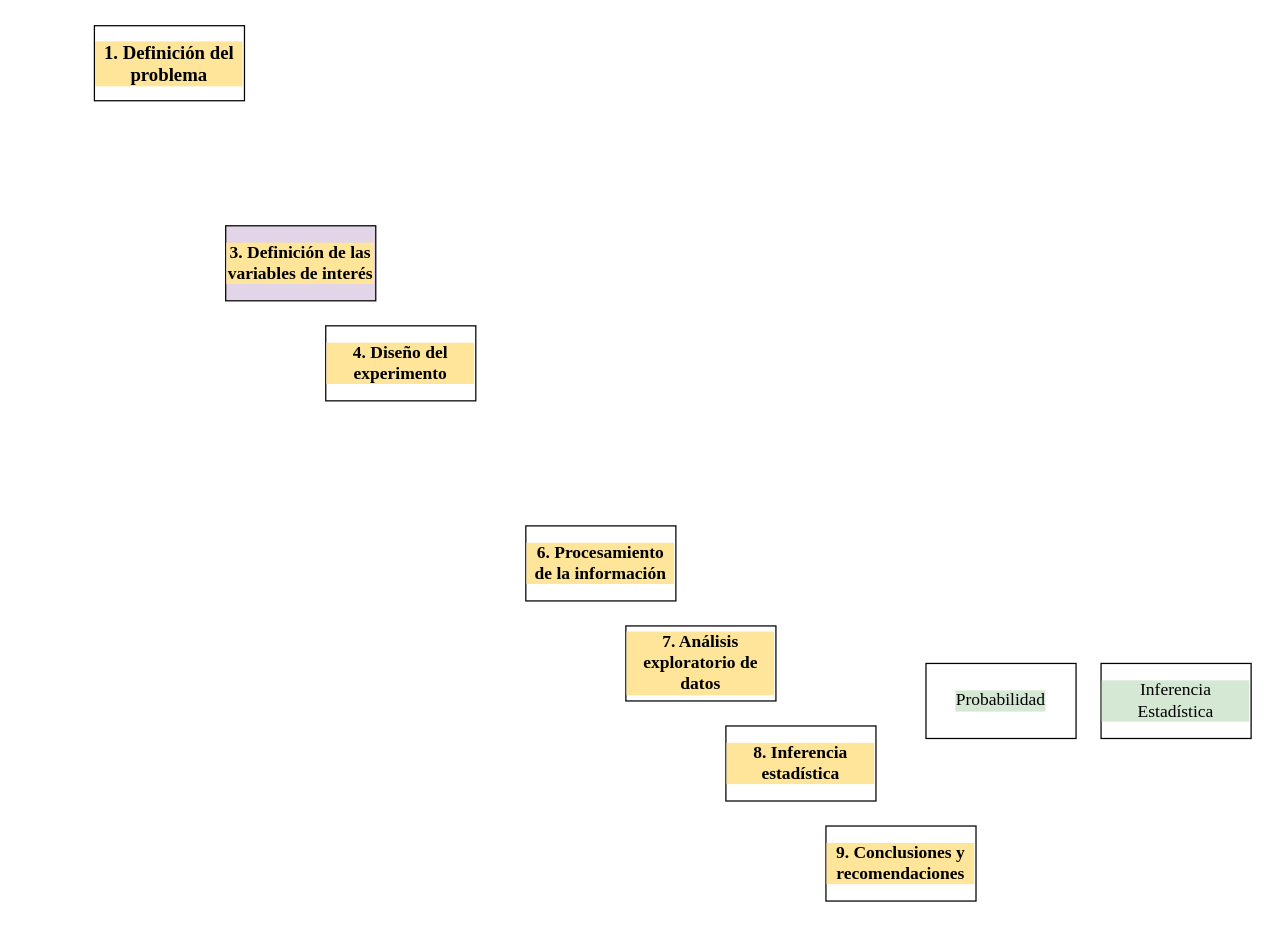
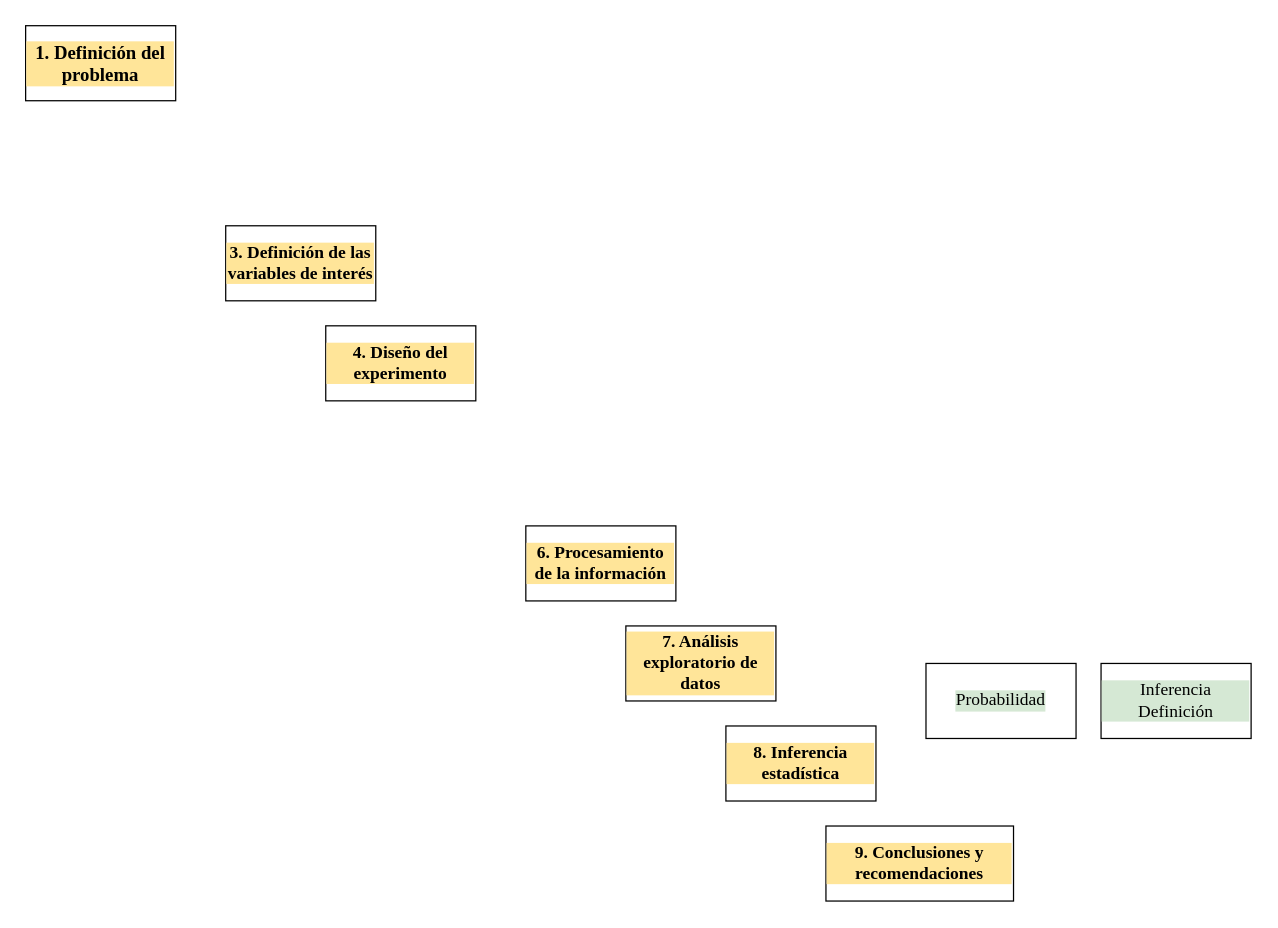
node "1. Definición del problema": moved (169, 63) -> (101, 63)
node "3. Definición de las variables de interés": fillcolor #e1d5e7 -> #ffffff
node "Inferencia Estadística": label "Inferencia Estadística" -> "Inferencia Definición"
node "9. Conclusiones y recomendaciones": size 150x75 -> 188x75
